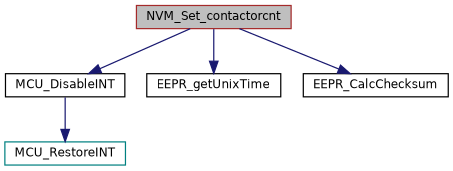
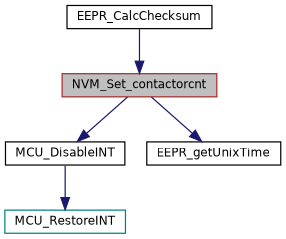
edge "NVM_Set_contactorcnt" -> "EEPR_CalcChecksum": reversed
